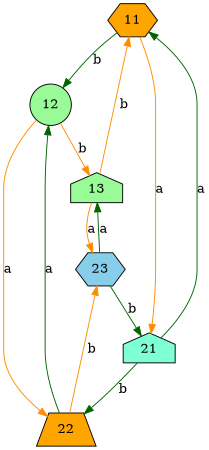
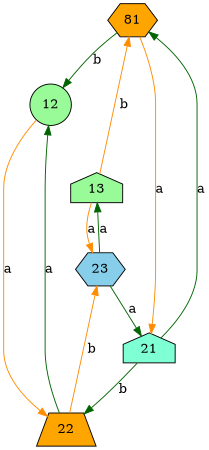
node "11": label "11" -> "81"
edge "12" -> "13": removed, label "b"
edge "23" -> "21": label "b" -> "a"
